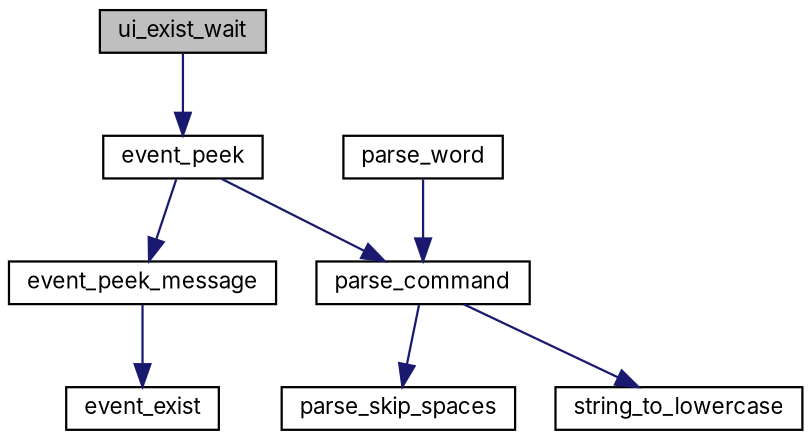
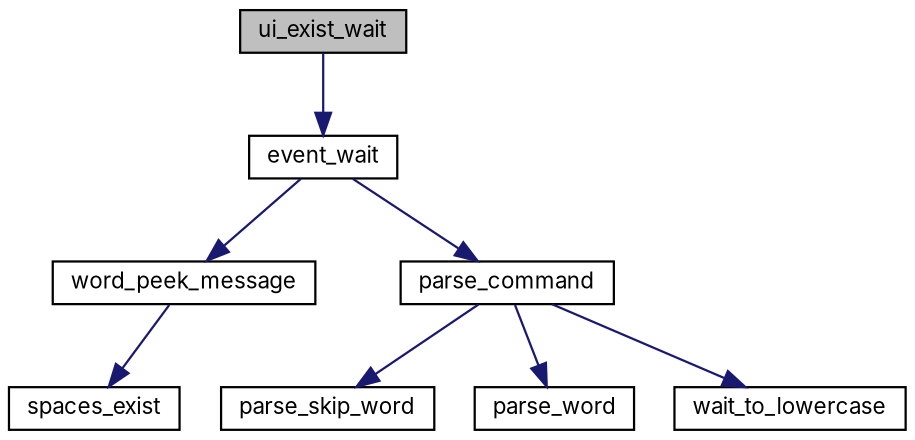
node "event_peek": label "event_peek" -> "event_wait"
edge "parse_word" -> "parse_command": reversed
node "event_peek_message": label "event_peek_message" -> "word_peek_message"
node "event_exist": label "event_exist" -> "spaces_exist"
node "parse_skip_spaces": label "parse_skip_spaces" -> "parse_skip_word"
node "string_to_lowercase": label "string_to_lowercase" -> "wait_to_lowercase"
